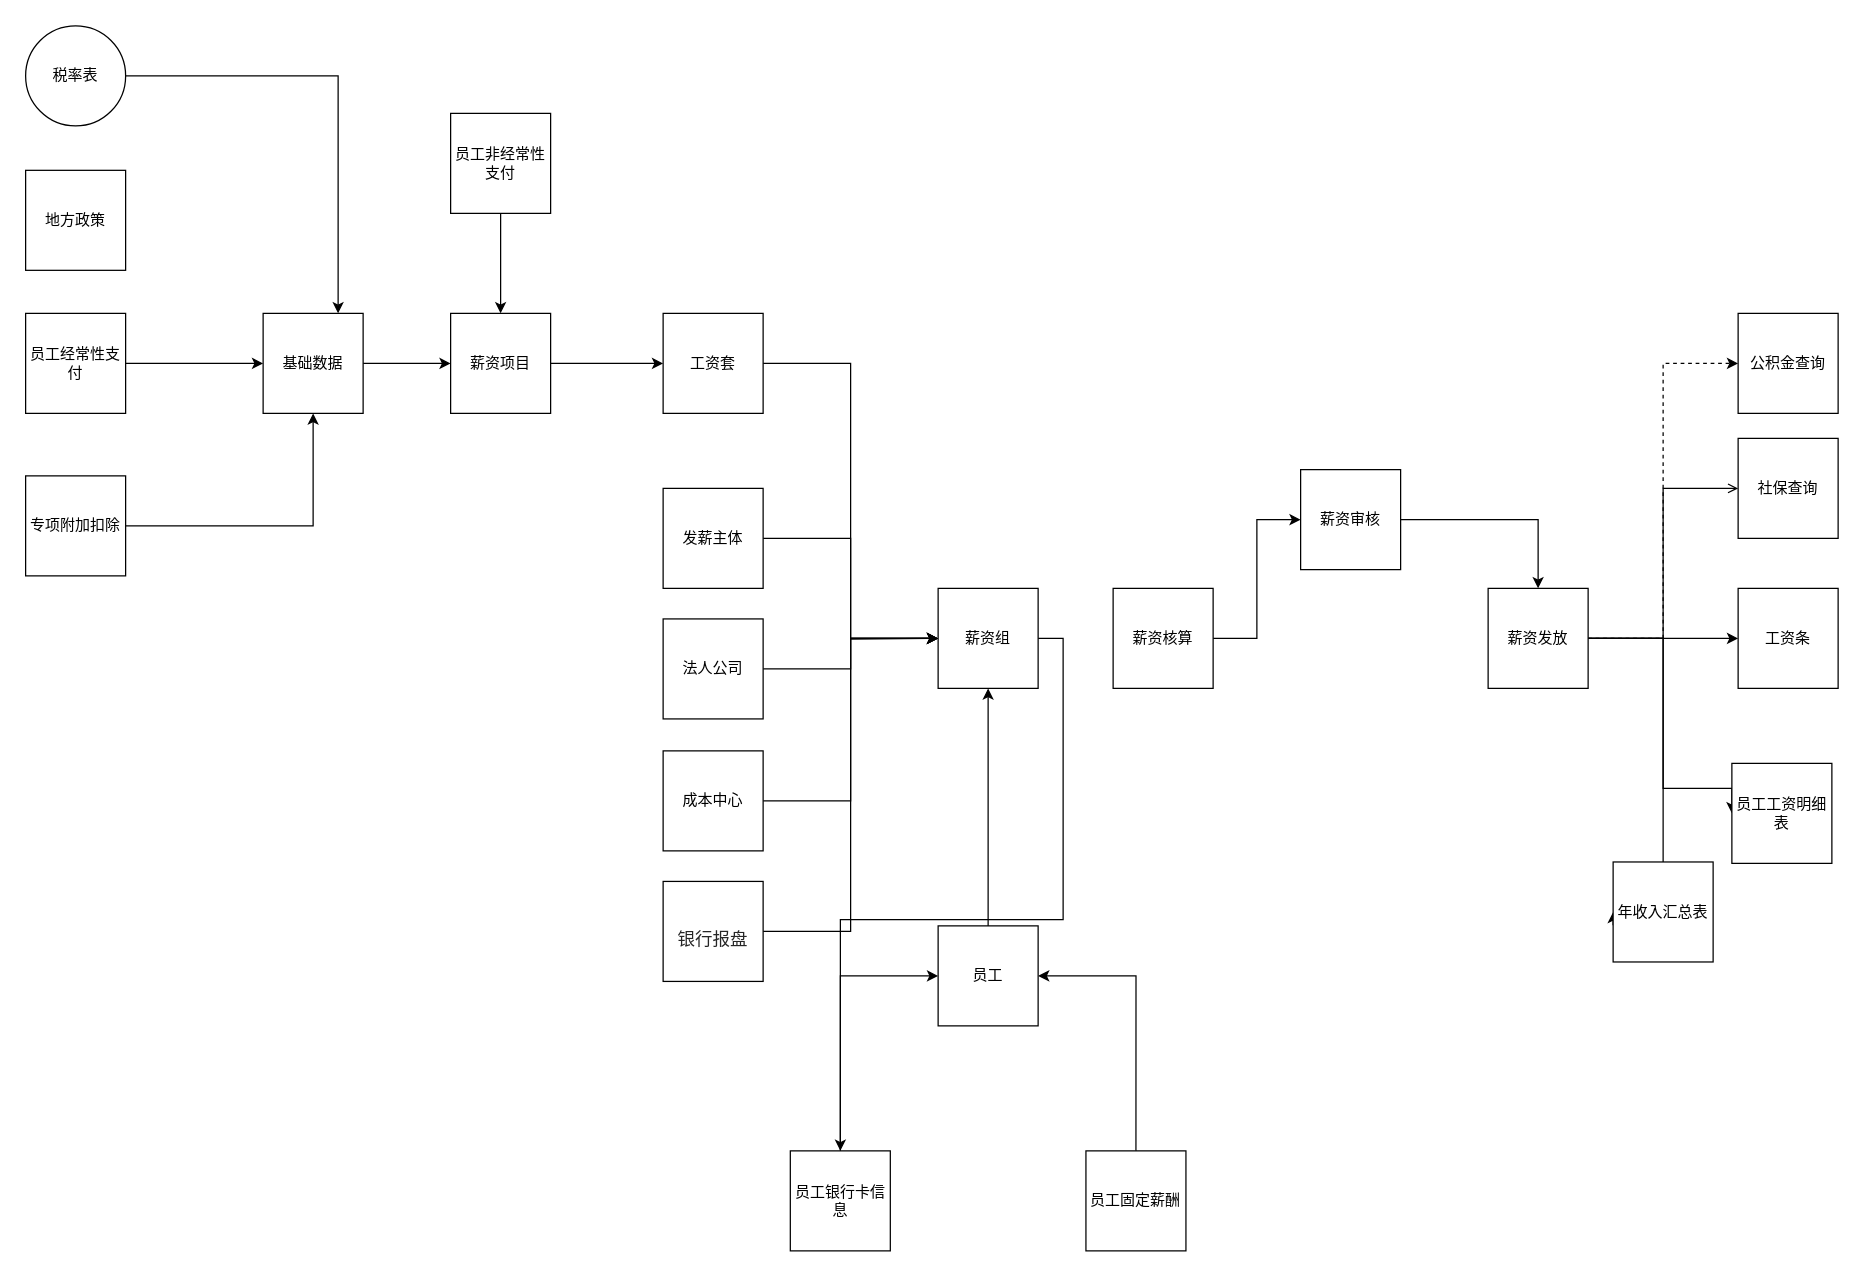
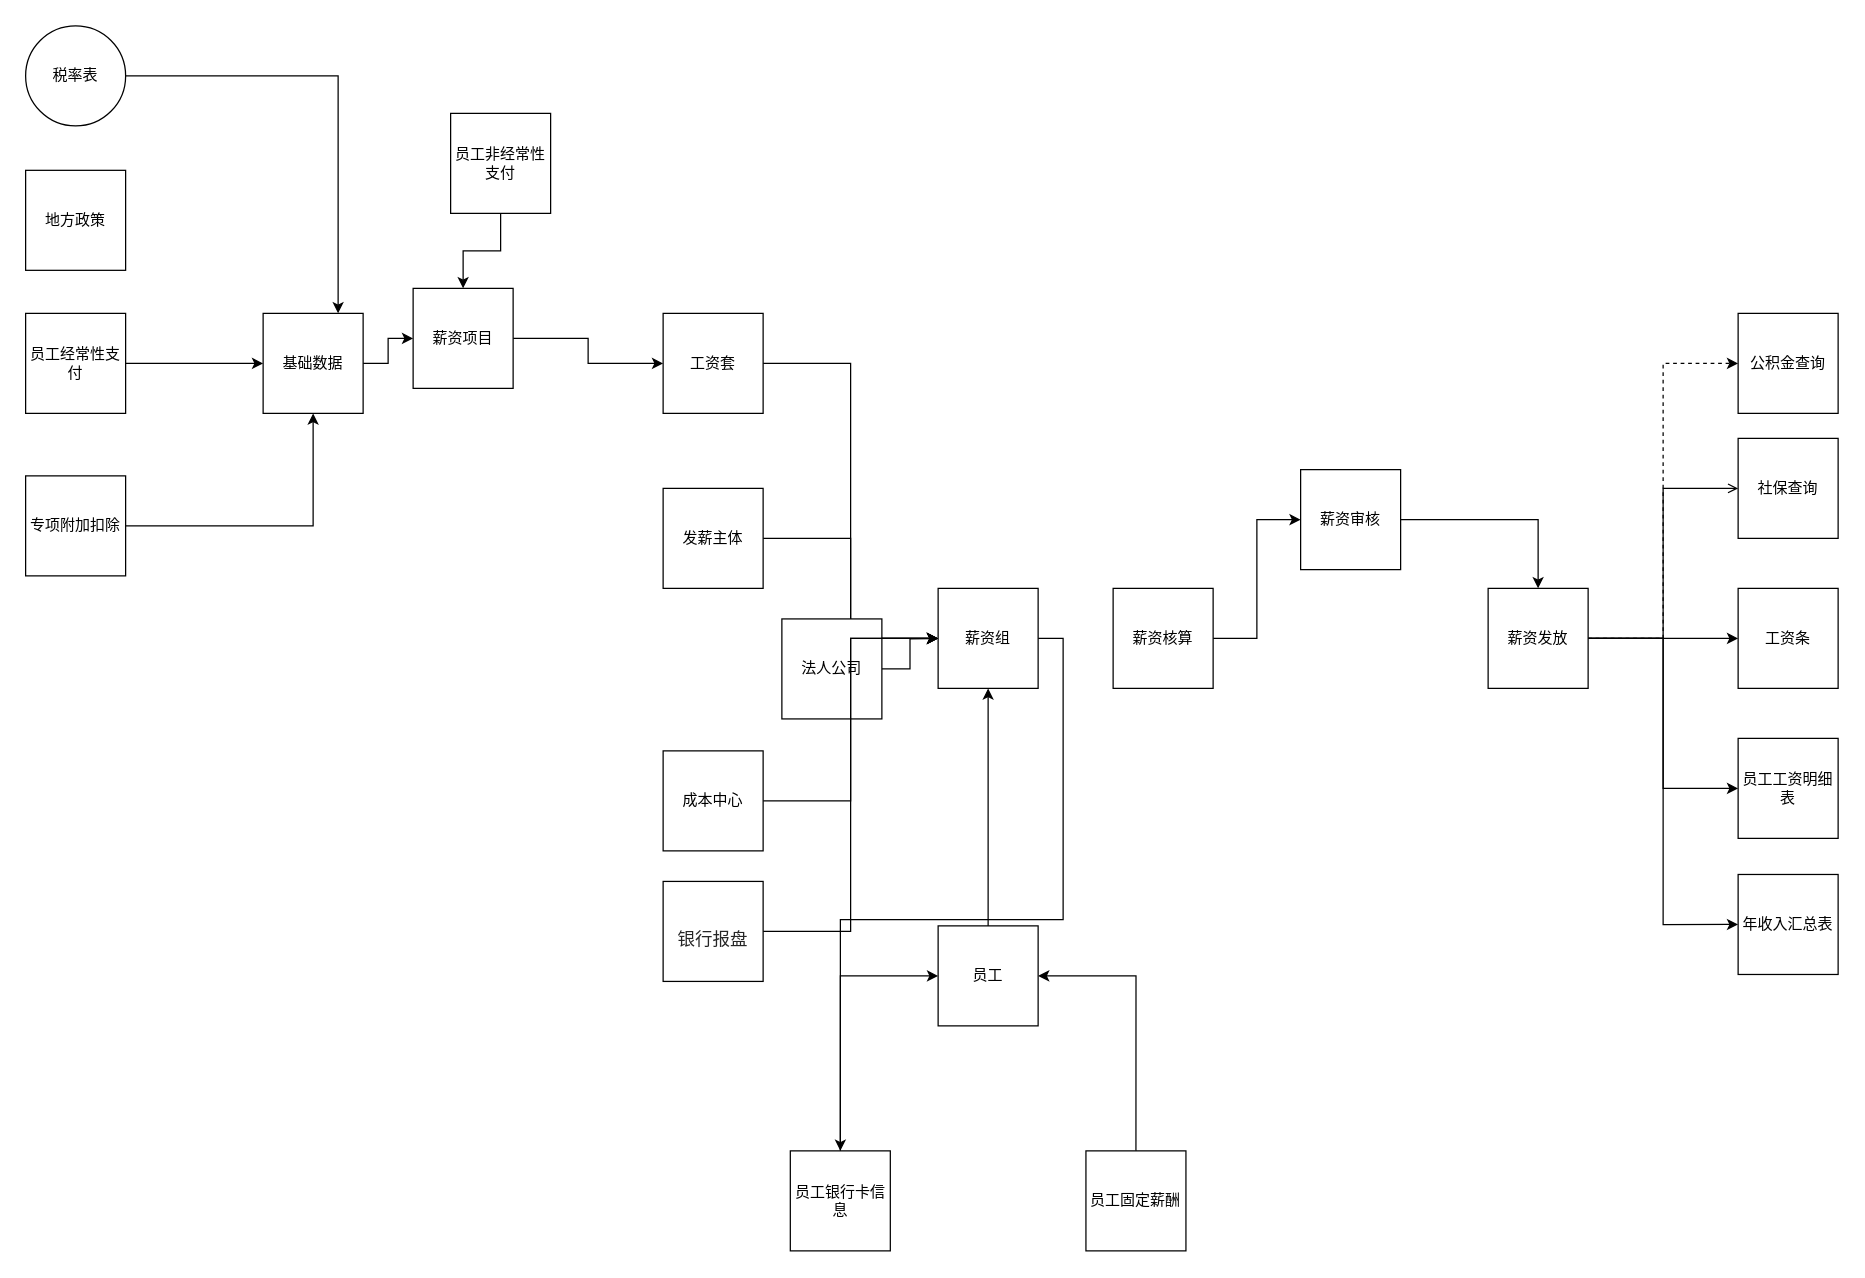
node "薪资项目": moved (501, 363) -> (463, 338)
node "法人公司": moved (713, 669) -> (832, 669)
node "员工工资明细表": moved (1782, 813) -> (1788, 788)
node "年收入汇总表": moved (1663, 912) -> (1788, 924)
